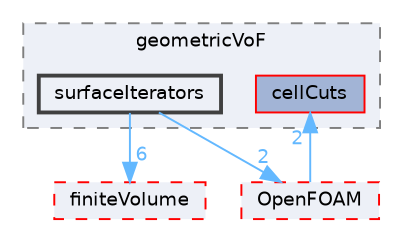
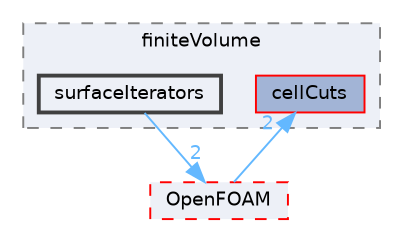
cluster "geometricVoF": label "geometricVoF" -> "finiteVolume"
node "finiteVolume": removed
